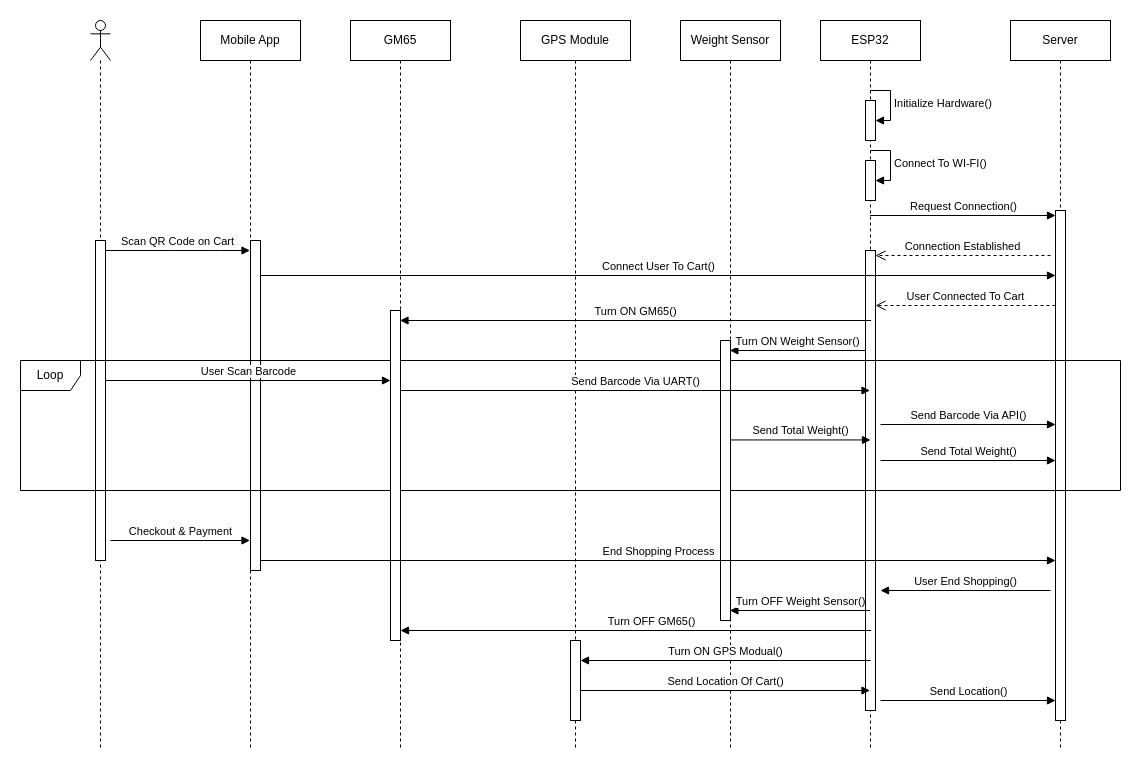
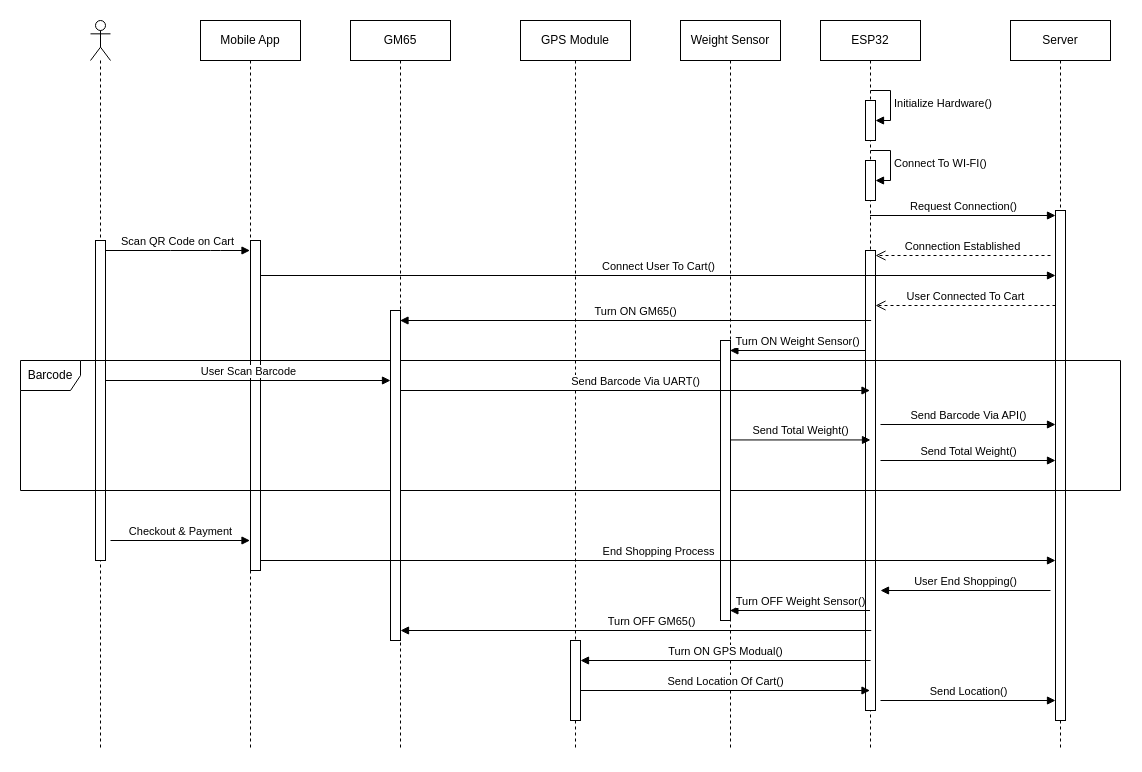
node "Loop": label "Loop" -> "Barcode"
